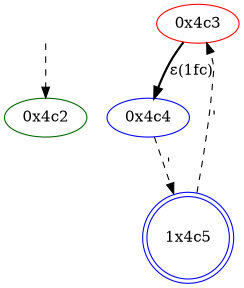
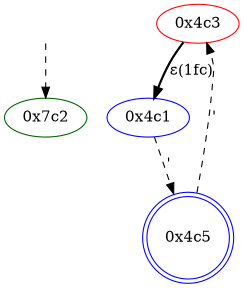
node "0x4c2": label "0x4c2" -> "0x7c2"
node "0x4c4": label "0x4c4" -> "0x4c1"
node "1x4c5": label "1x4c5" -> "0x4c5"
